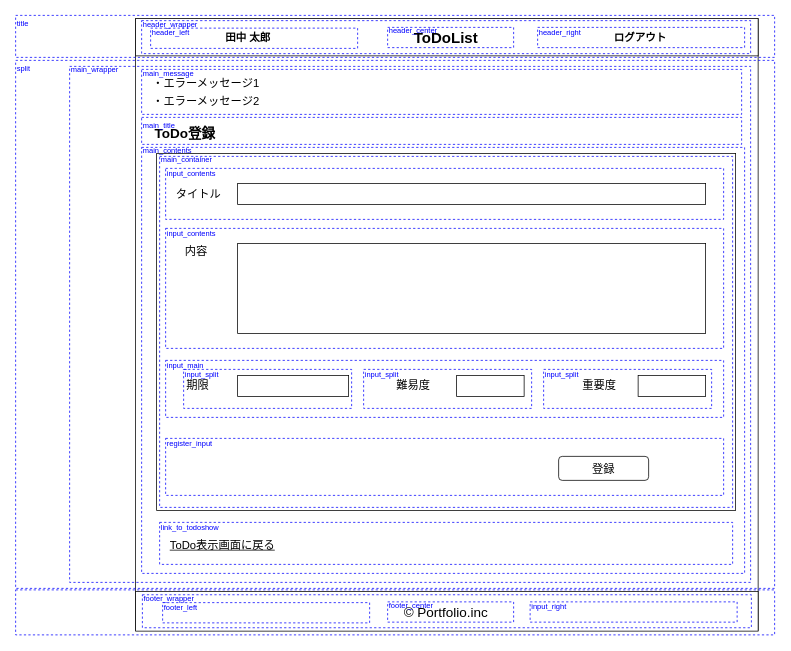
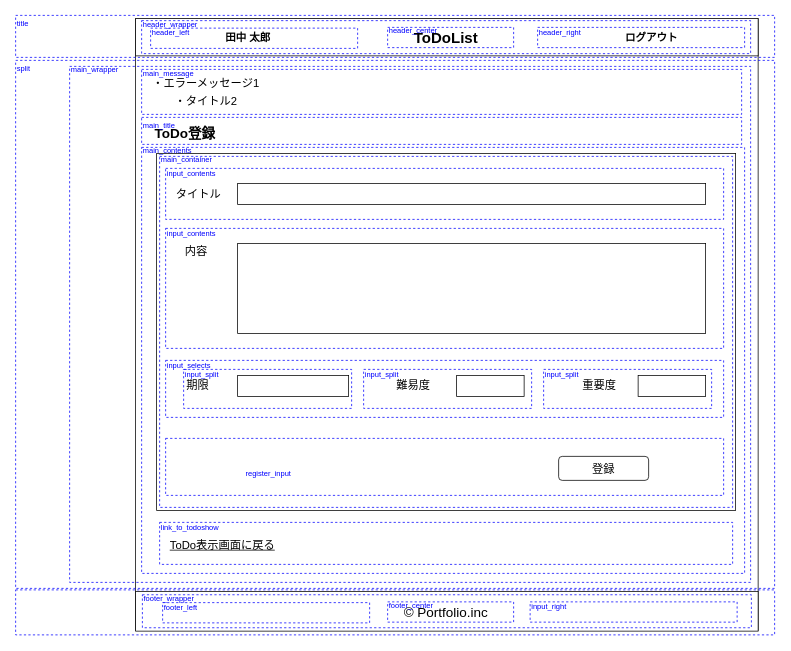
node "ログアウト": moved (640, 37) -> (651, 37)
node "・エラーメッセージ2": label "・エラーメッセージ2" -> "・タイトル2"
node "input_main": label "input_main" -> "input_selects"
node "register_input": moved (195, 443) -> (274, 473)
